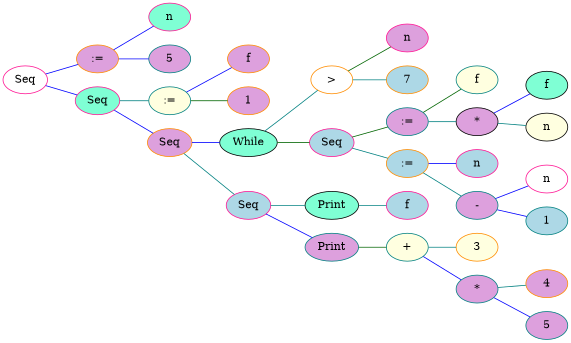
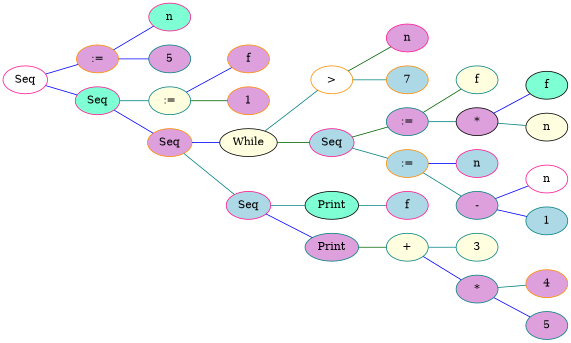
node "While": fillcolor aquamarine -> lightyellow
node "3": color darkorange -> teal
